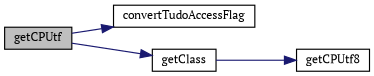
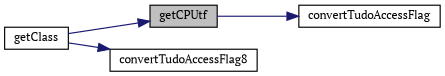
edge "getCPUtf" -> "getClass": reversed
node "getCPUtf8": label "getCPUtf8" -> "convertTudoAccessFlag8"
